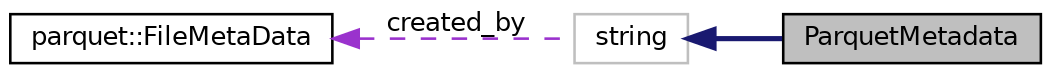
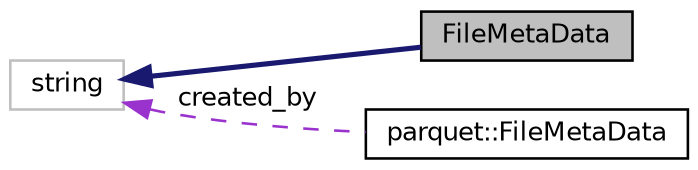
edge "string" -> "parquet::FileMetaData": reversed
node "ParquetMetadata": label "ParquetMetadata" -> "FileMetaData"
